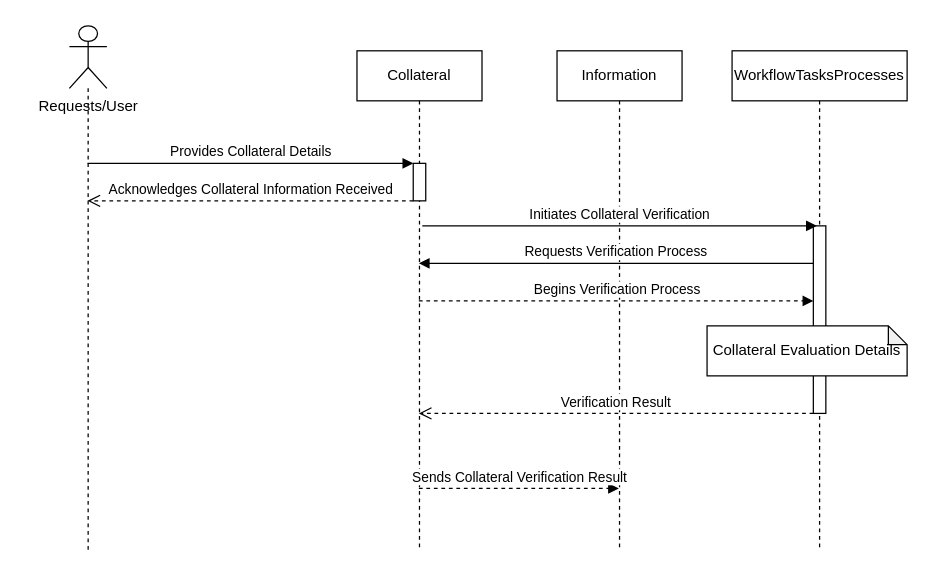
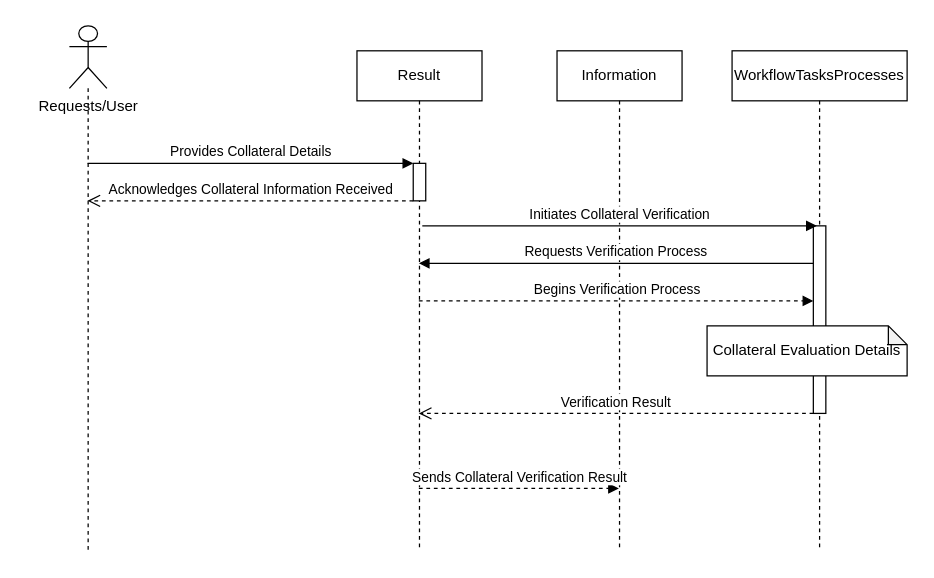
node "Collateral": label "Collateral" -> "Result"
